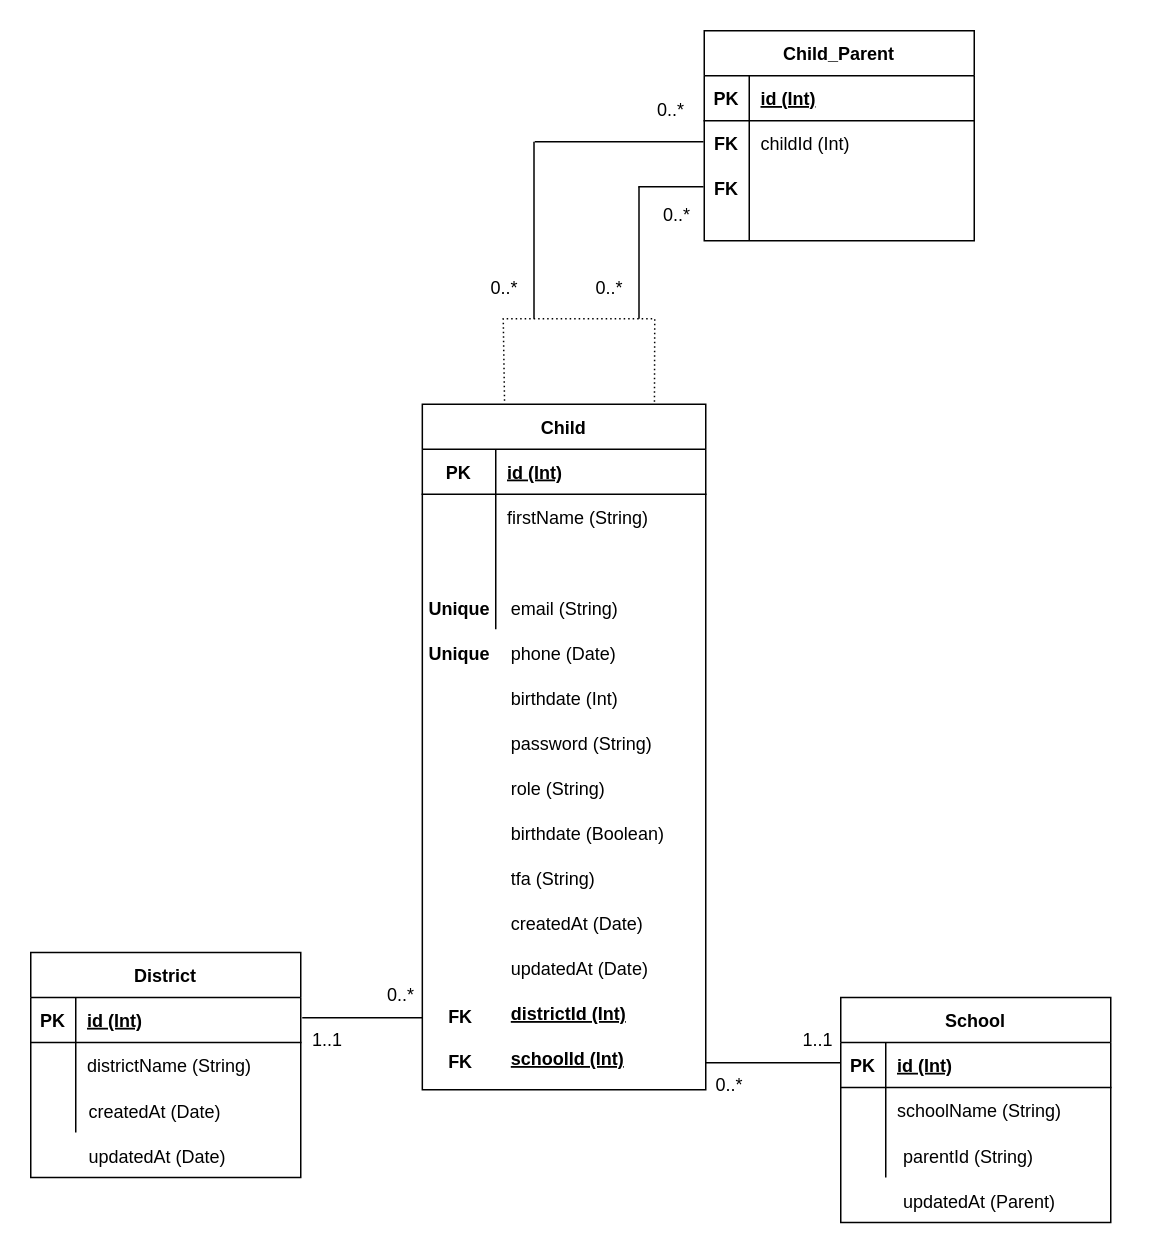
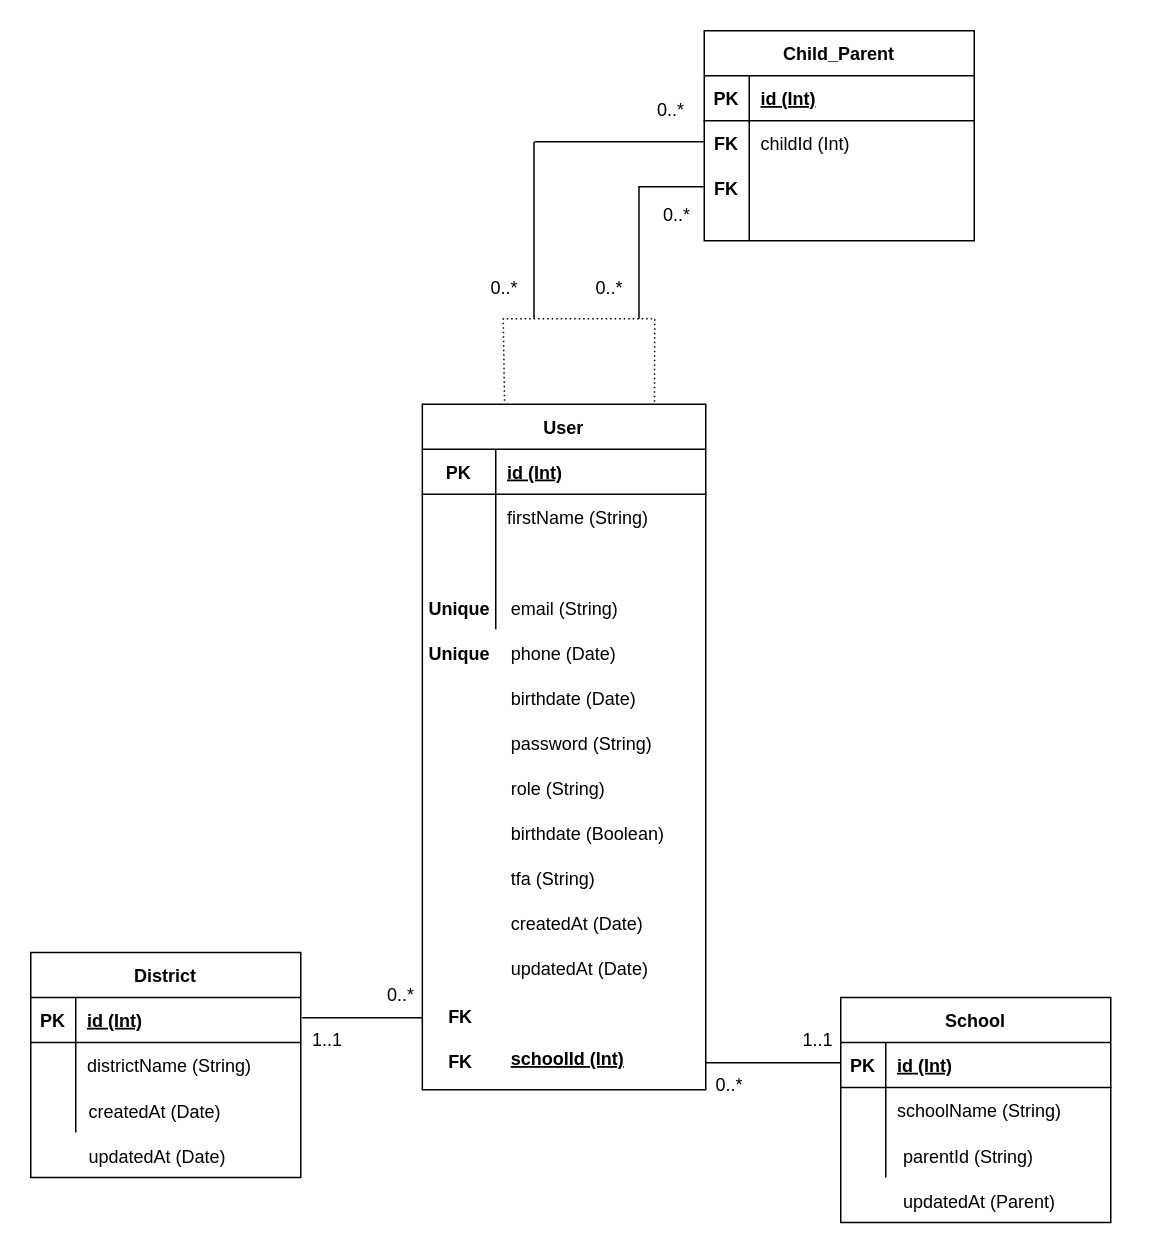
node "Child": label "Child" -> "User"
node "birthdate (Int)": label "birthdate (Int)" -> "birthdate (Date)"
node "districtId (Int)": removed
